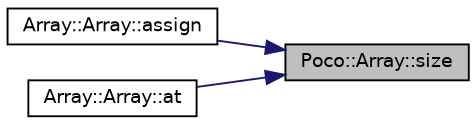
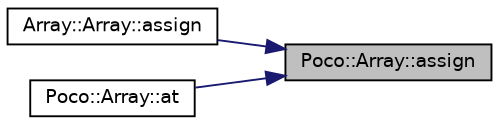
node "Poco::Array::size": label "Poco::Array::size" -> "Poco::Array::assign"
node "Array::Array::at": label "Array::Array::at" -> "Poco::Array::at"
